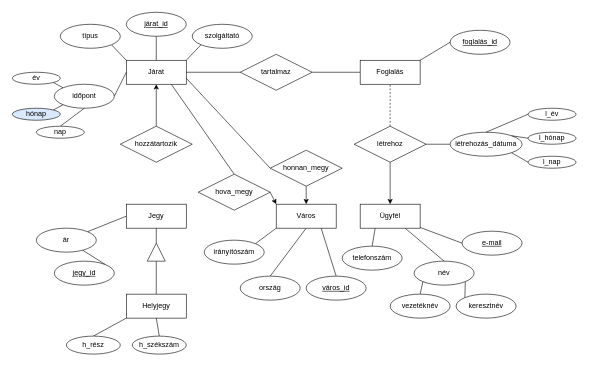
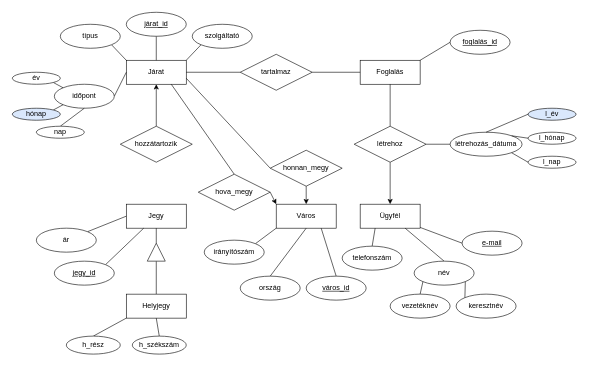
edge "Foglalás" -- "létrehoz": style dashed -> solid
node "l_év": fillcolor #ffffff -> #dae8fc
edge "ár" -- "jegy_id": now "Jegy" -- "jegy_id"
